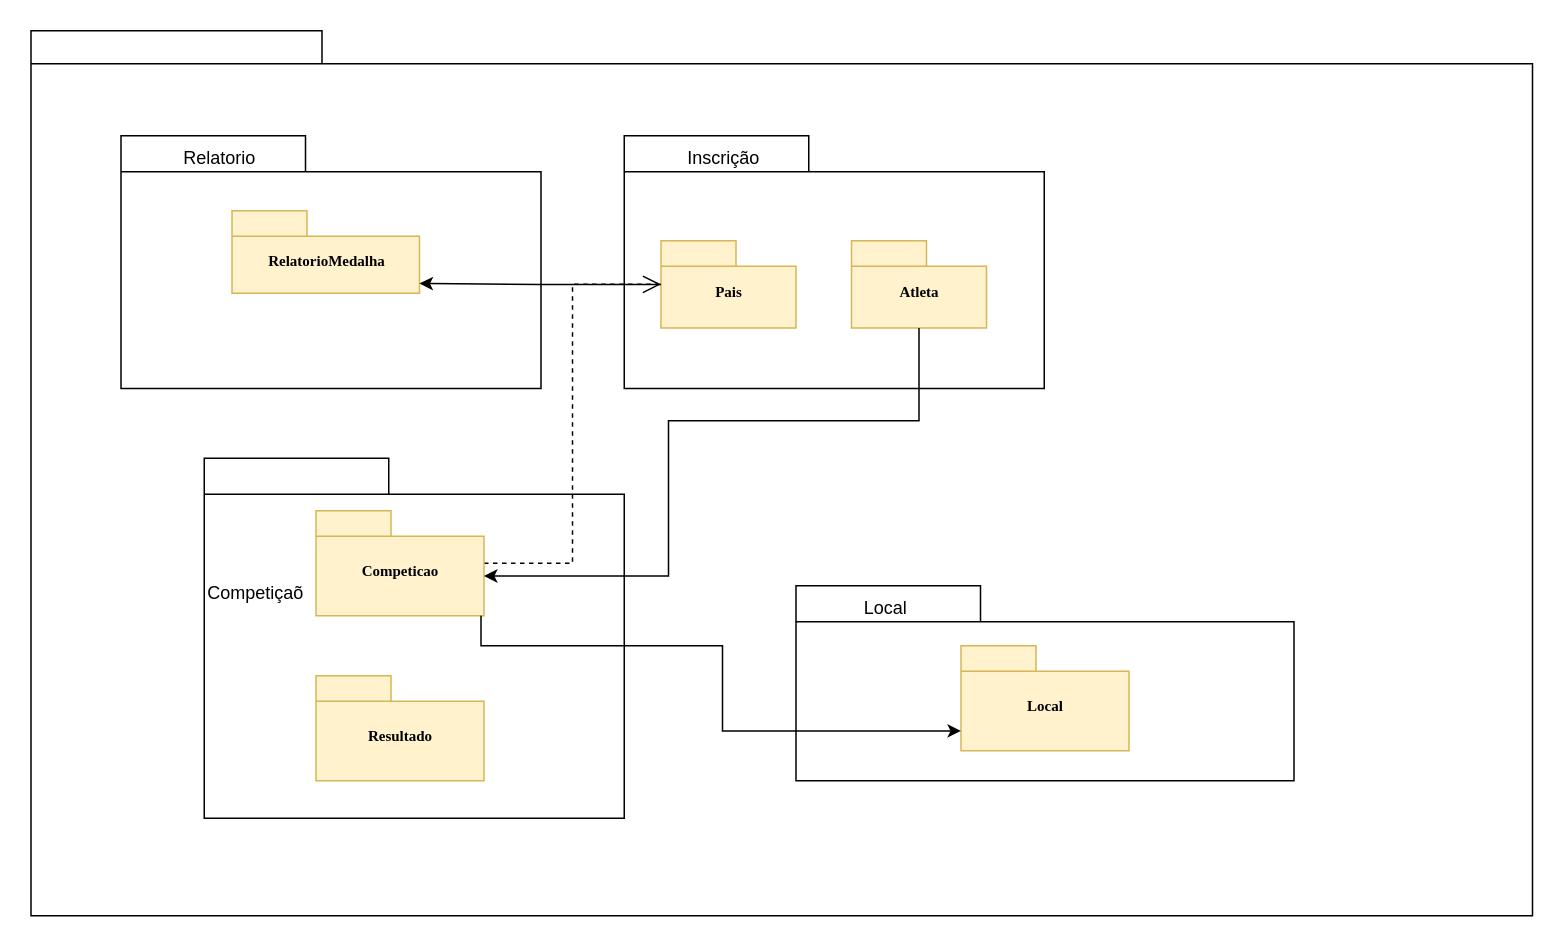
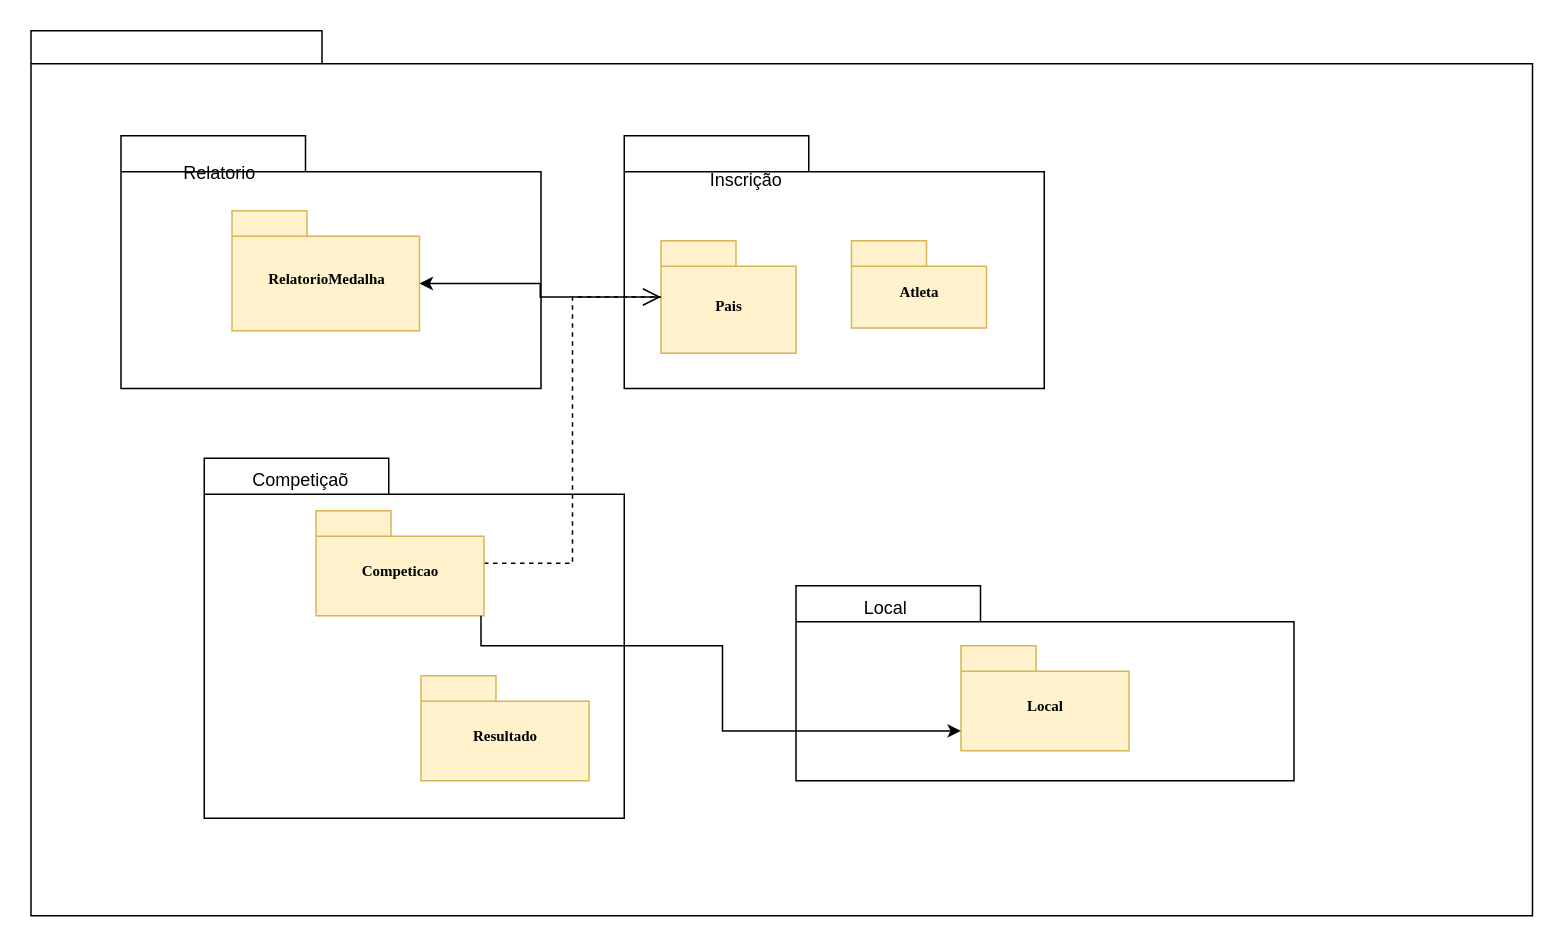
node "Relatorio": moved (220, 158) -> (220, 173)
node "Inscrição": moved (723, 158) -> (746, 181)
node "RelatorioMedalha": size 188x83 -> 188x120
node "Pais": size 135x87 -> 135x113
edge "Atleta" -> "Competicao": removed
node "Competiçaõ": moved (256, 593) -> (301, 481)
node "Resultado": moved (400, 728) -> (505, 728)
